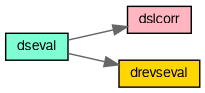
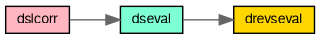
edge "dseval" -> "dslcorr": reversed
